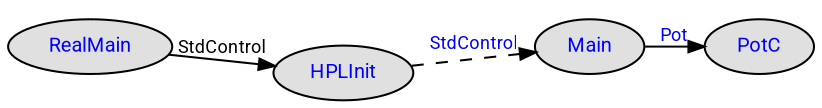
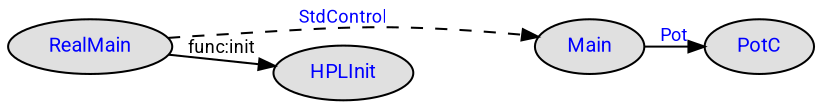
edge "RealMain" -> "HPLInit": label "StdControl" -> "func:init"
edge "HPLInit" -> "Main": now "RealMain" -> "Main"
